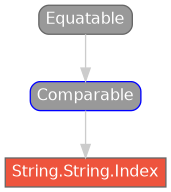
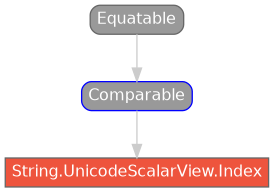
node "String.String.Index": label "String.String.Index" -> "String.UnicodeScalarView.Index"
